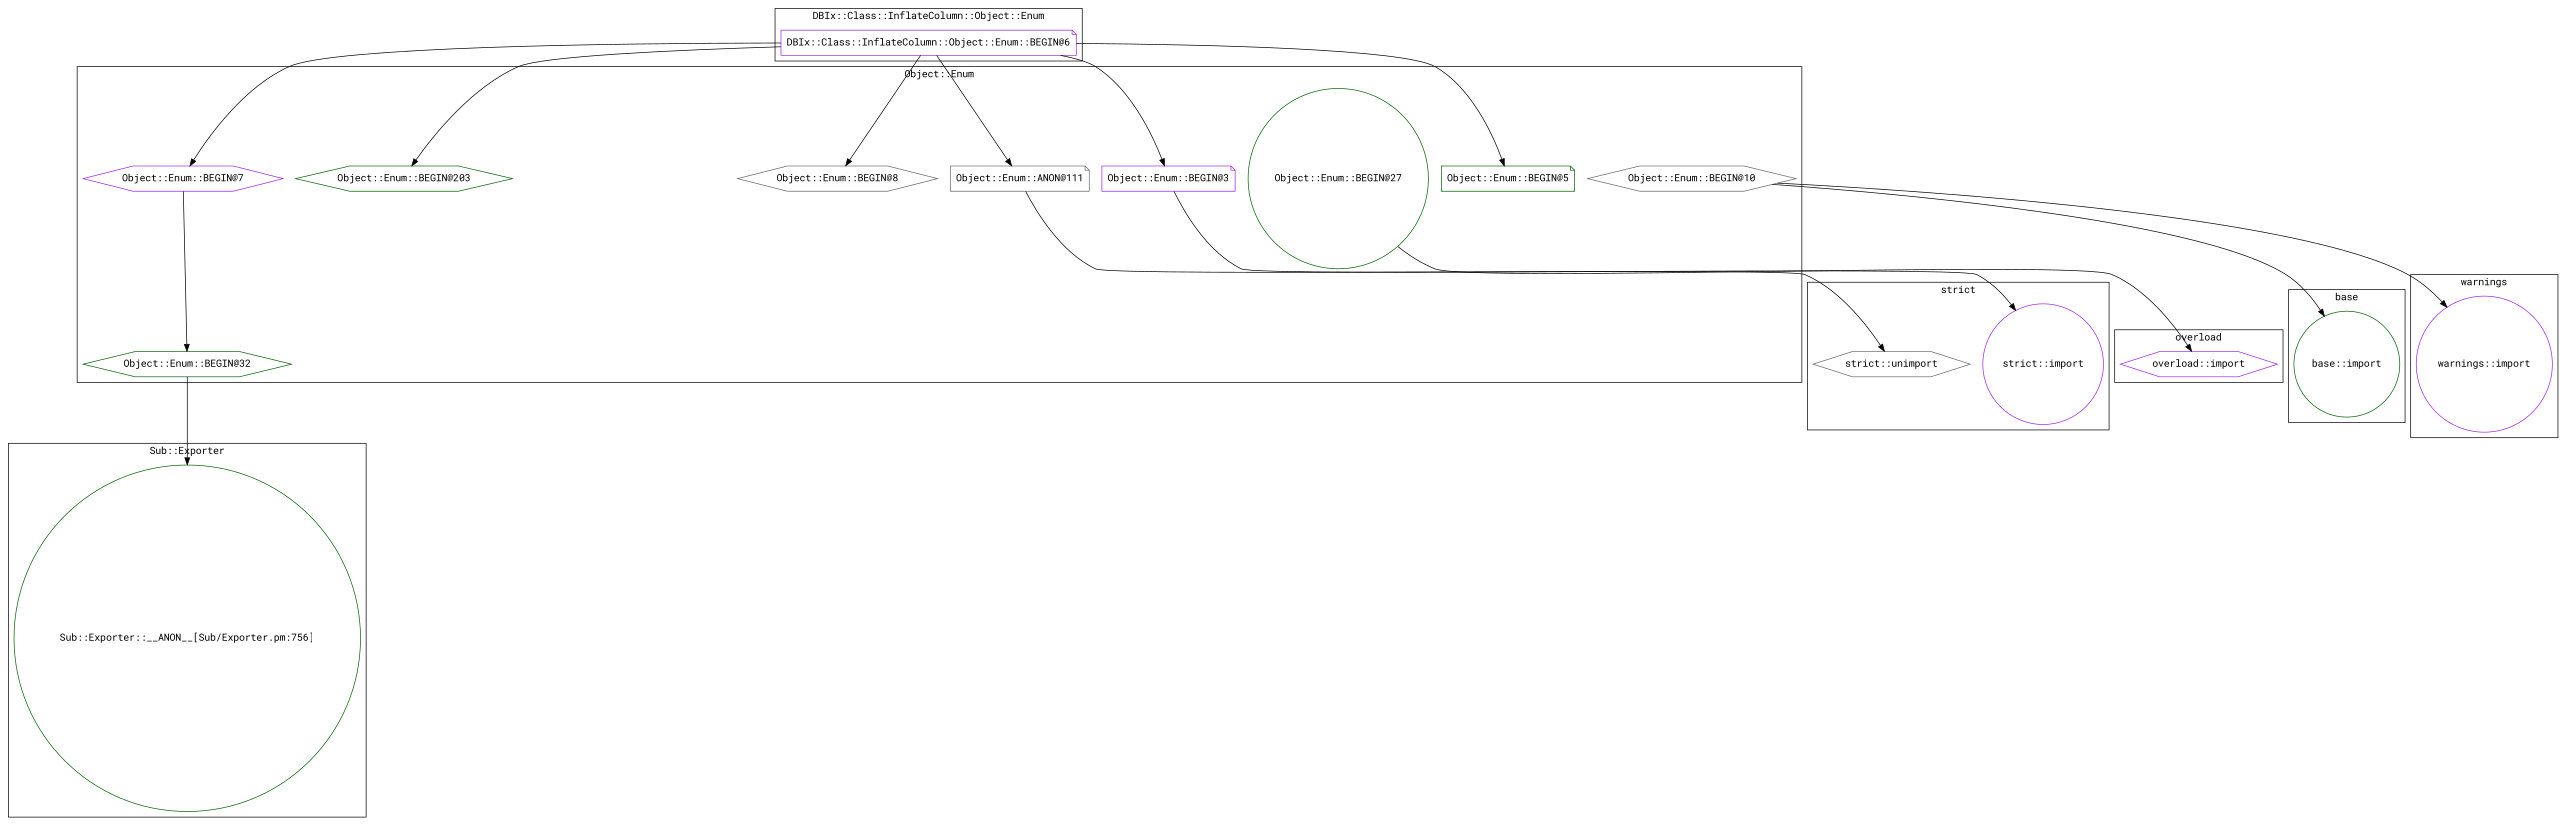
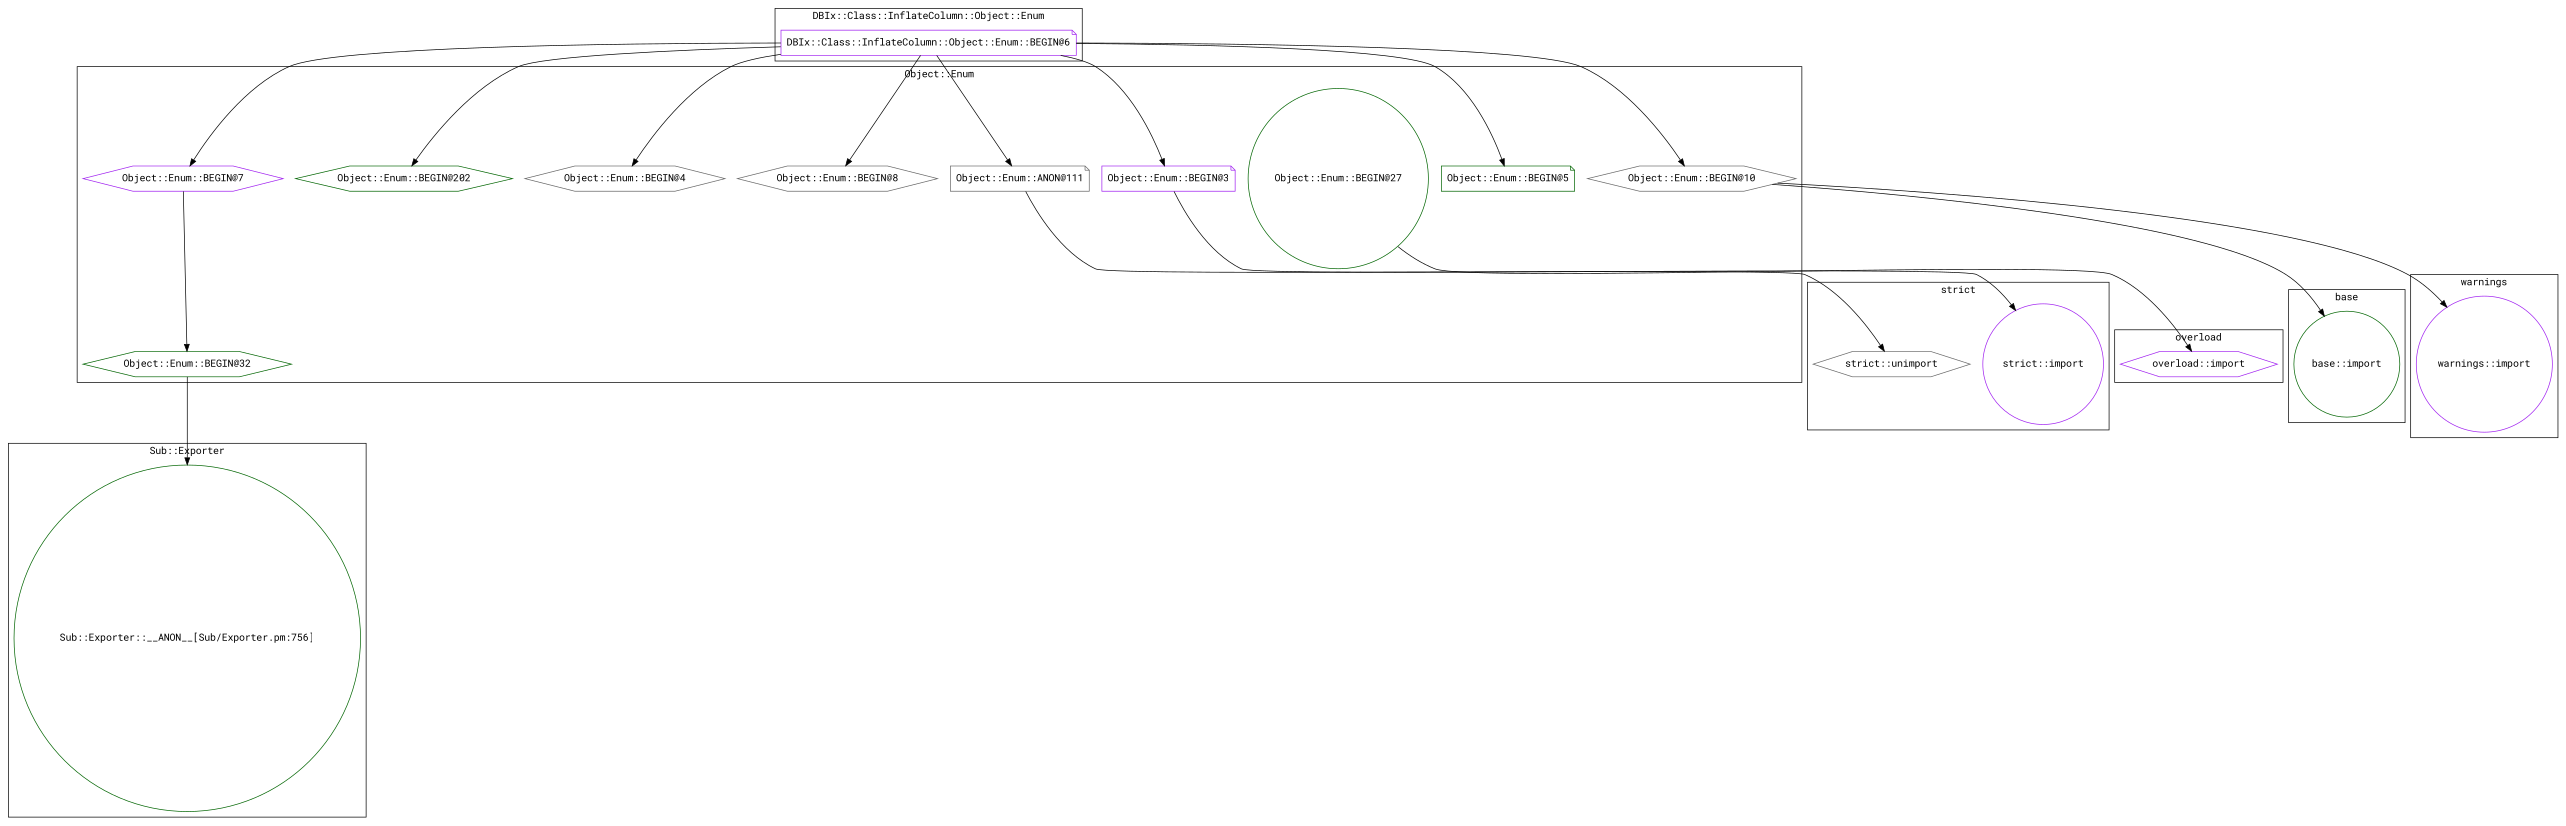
edge "DBIx::Class::InflateColumn::Object::Enum::BEGIN@6" -> "Object::Enum::BEGIN@10": added
node "Object::Enum::BEGIN@203": label "Object::Enum::BEGIN@203" -> "Object::Enum::BEGIN@202"
node "Object::Enum::BEGIN@4": added
